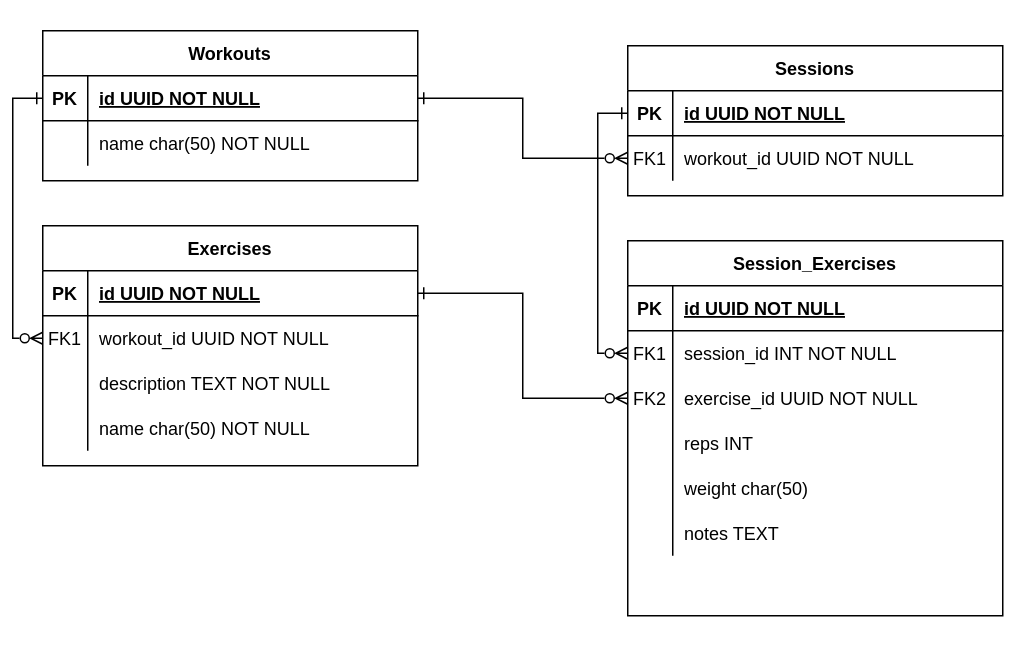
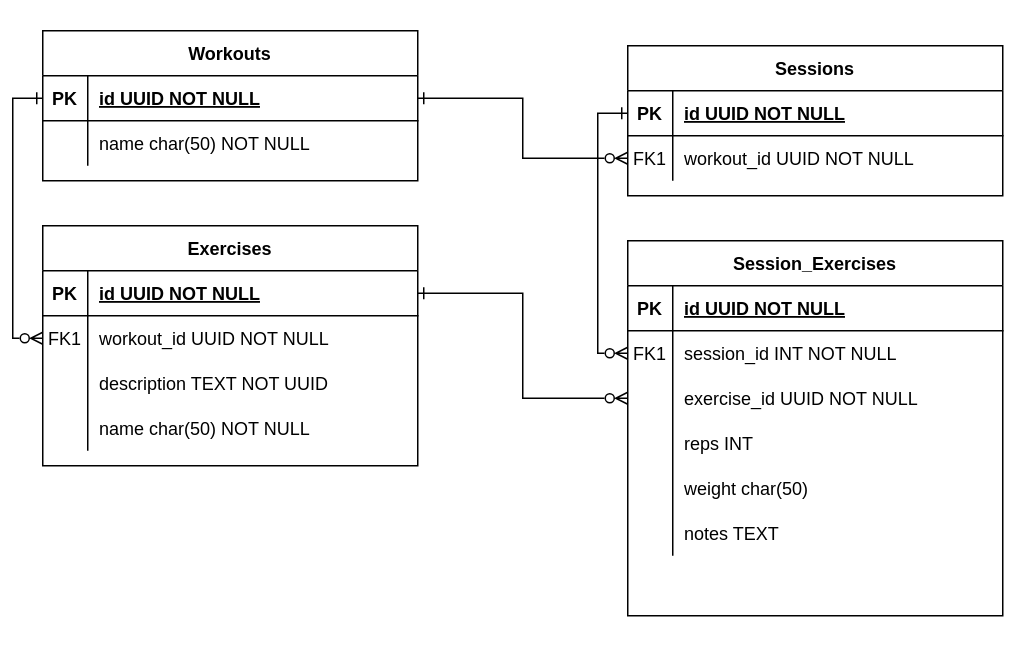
node "description TEXT NOT NULL": label "description TEXT NOT NULL" -> "description TEXT NOT UUID"
node "FK2": removed
